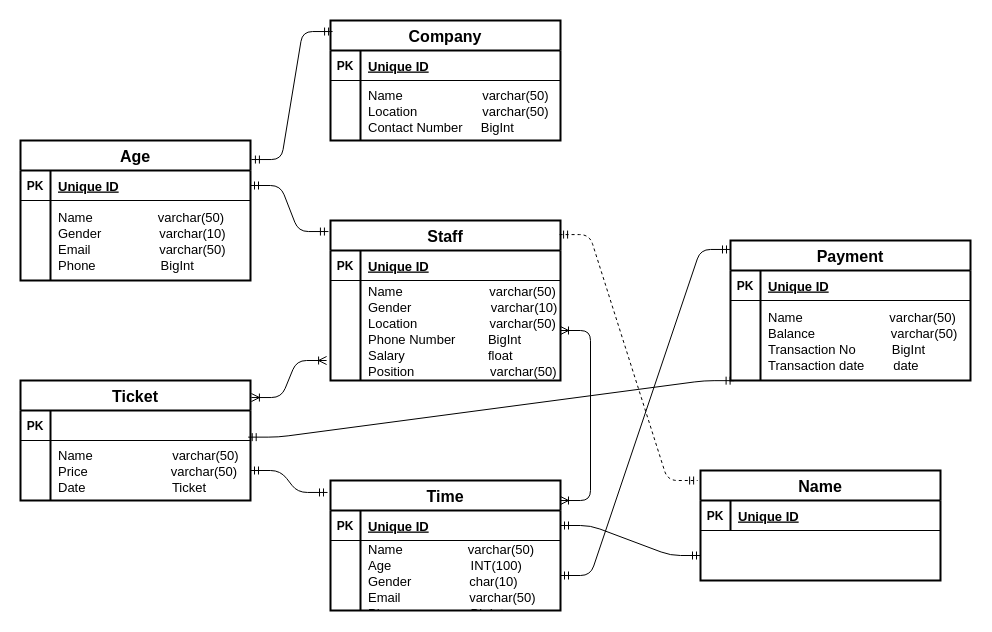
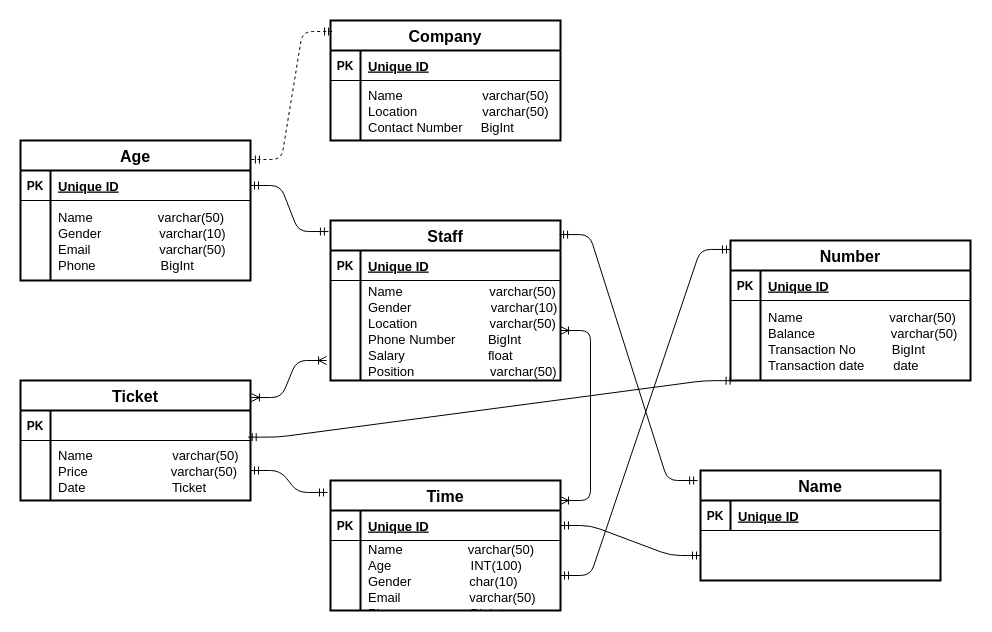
edge "Company" -- "Age": style solid -> dashed
node "Payment": label "Payment" -> "Number"
edge "Staff" -- "Name": style dashed -> solid
